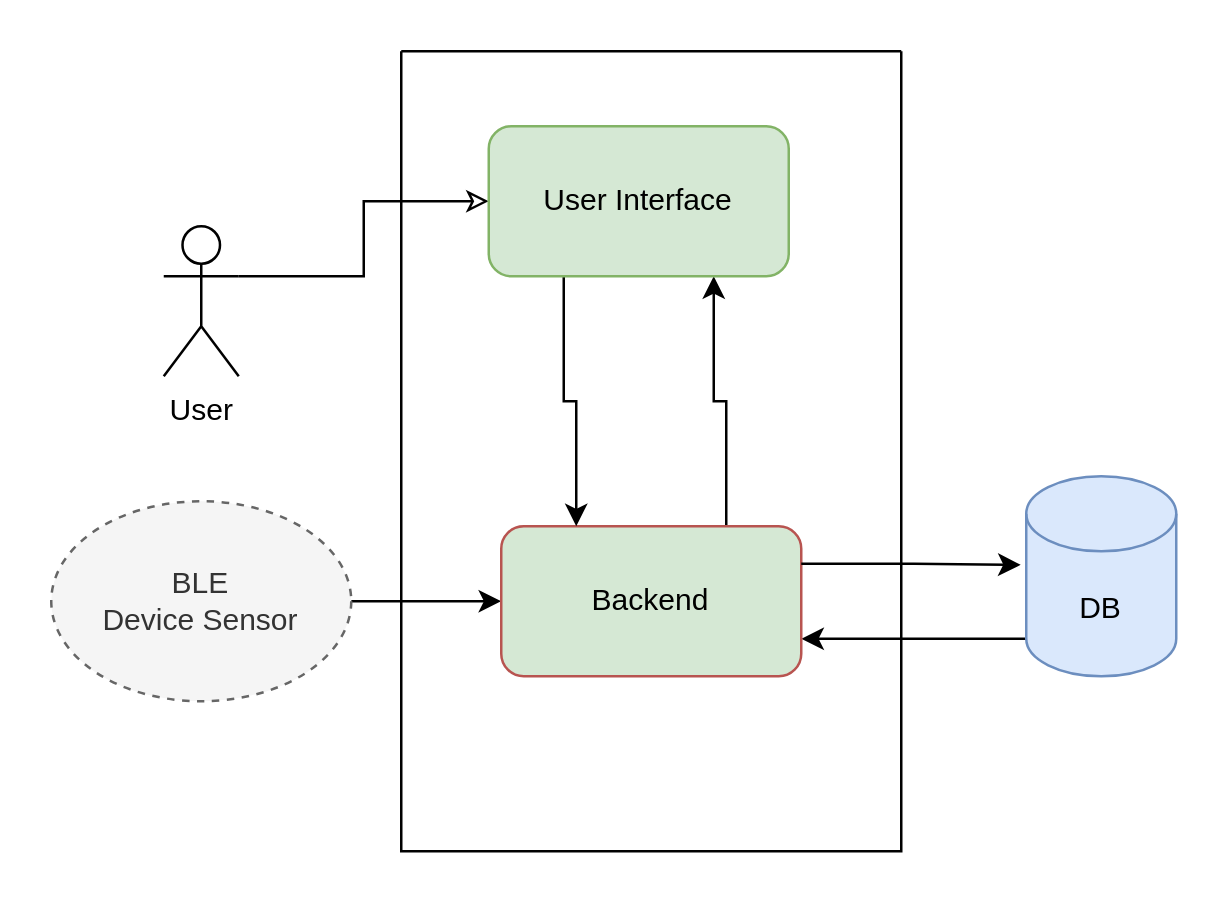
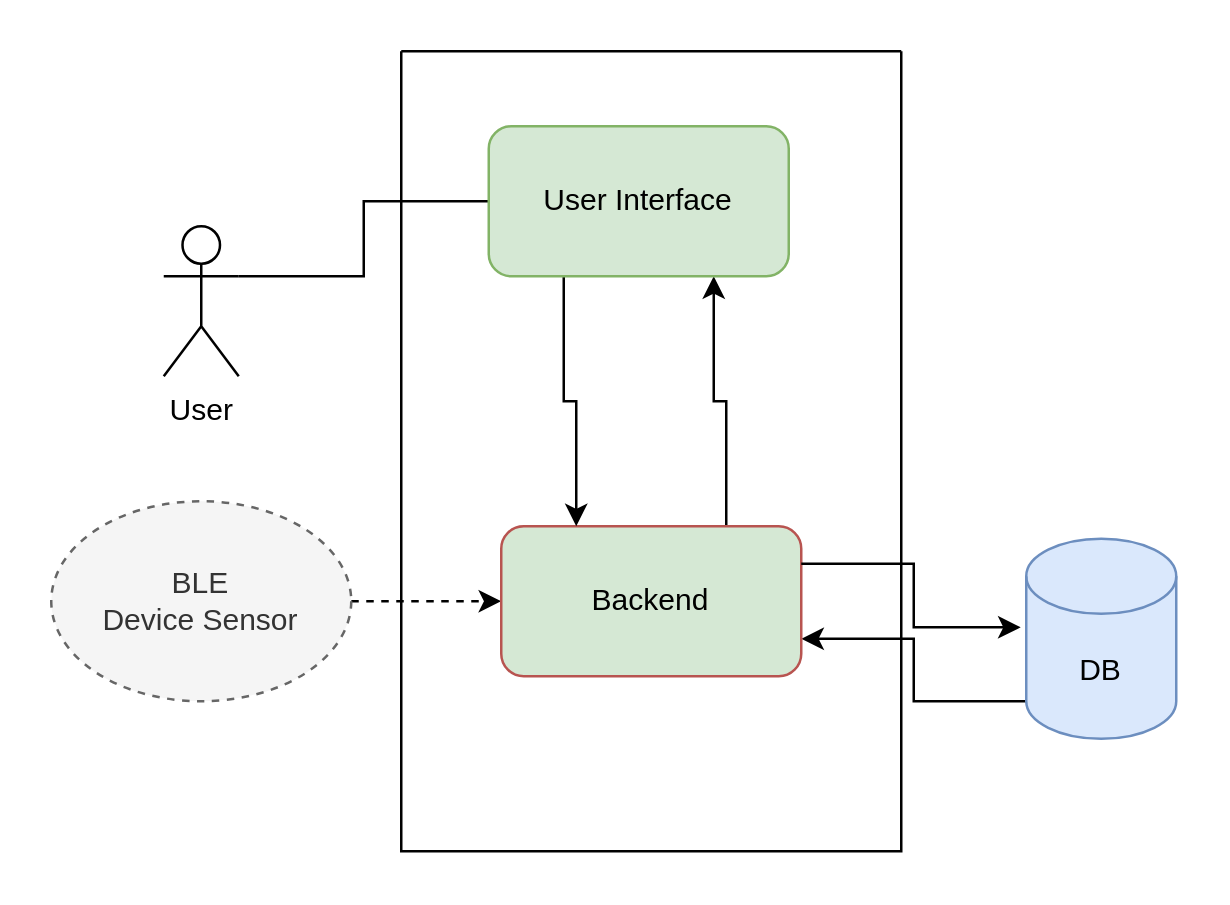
edge "User" -> "User Interface": arrowhead classic -> none
node "DB": moved (1101, 576) -> (1101, 639)
edge "BLE Device Sensor" -> "Backend": style solid -> dashed
